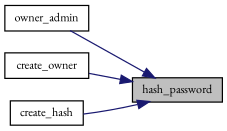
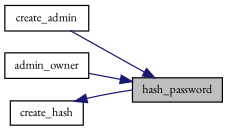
node "owner_admin": label "owner_admin" -> "create_admin"
node "create_owner": label "create_owner" -> "admin_owner"
edge "create_hash" -> "hash_password": reversed
